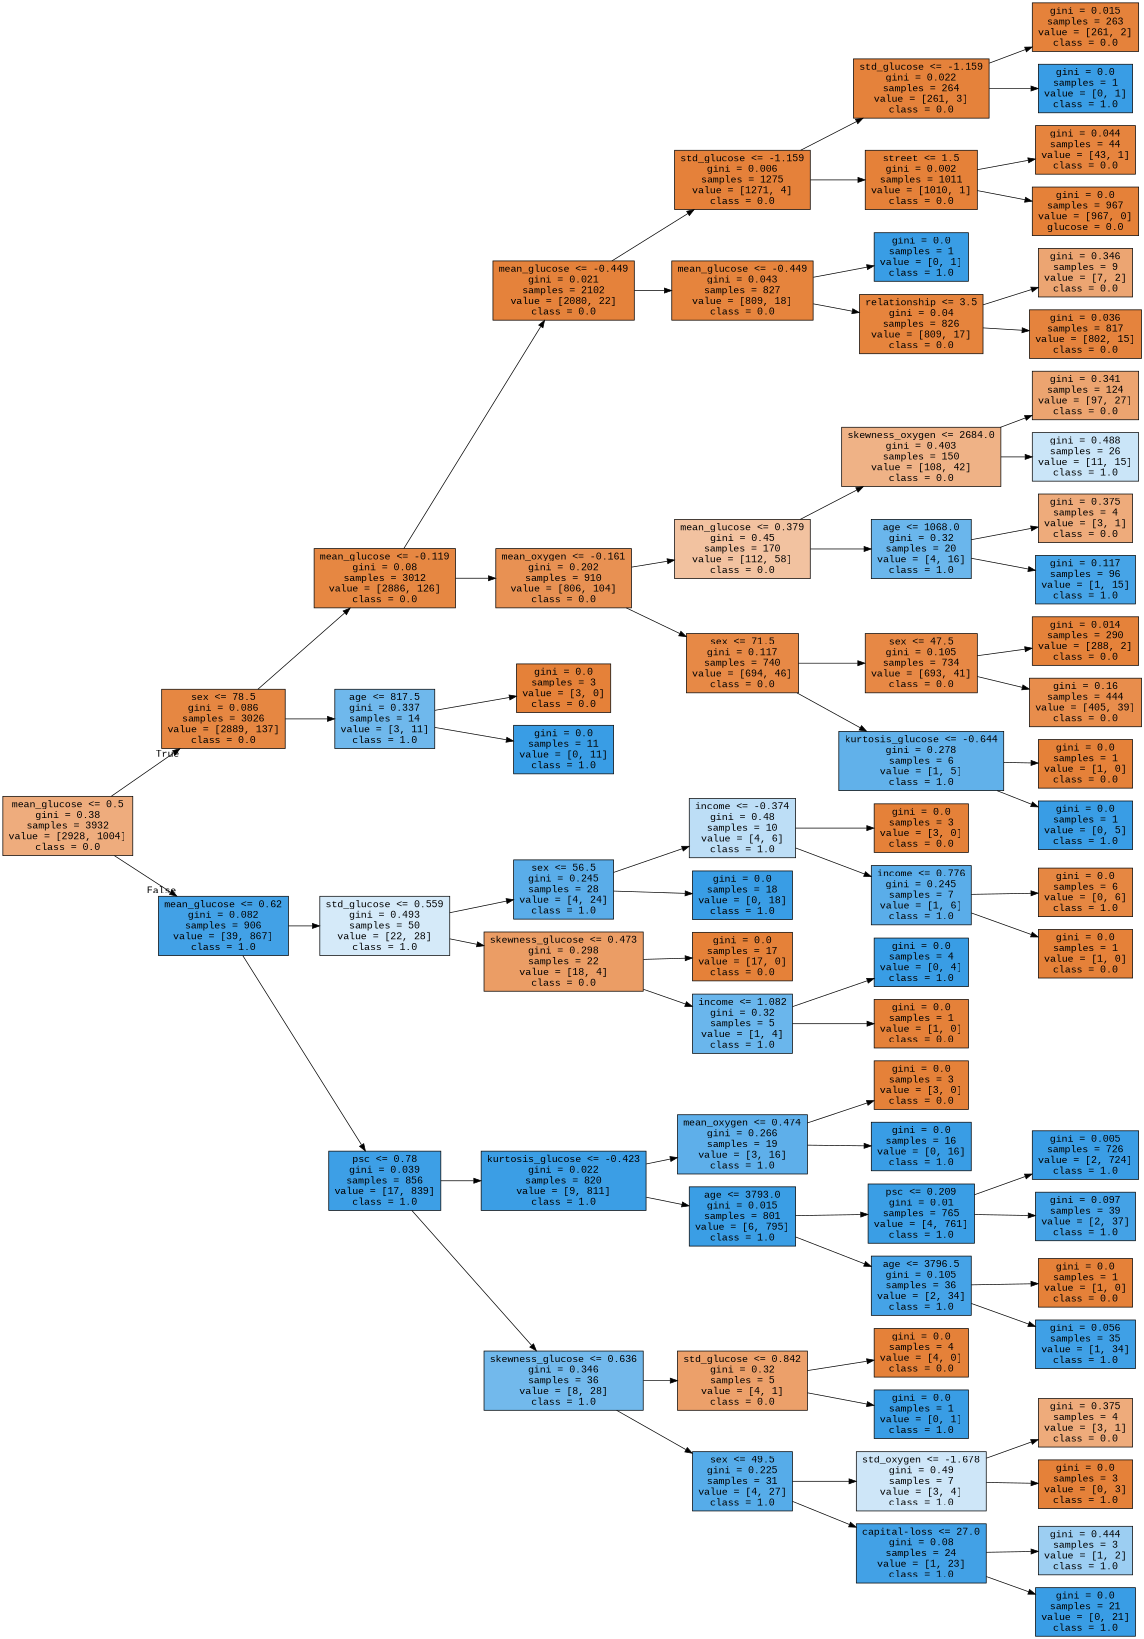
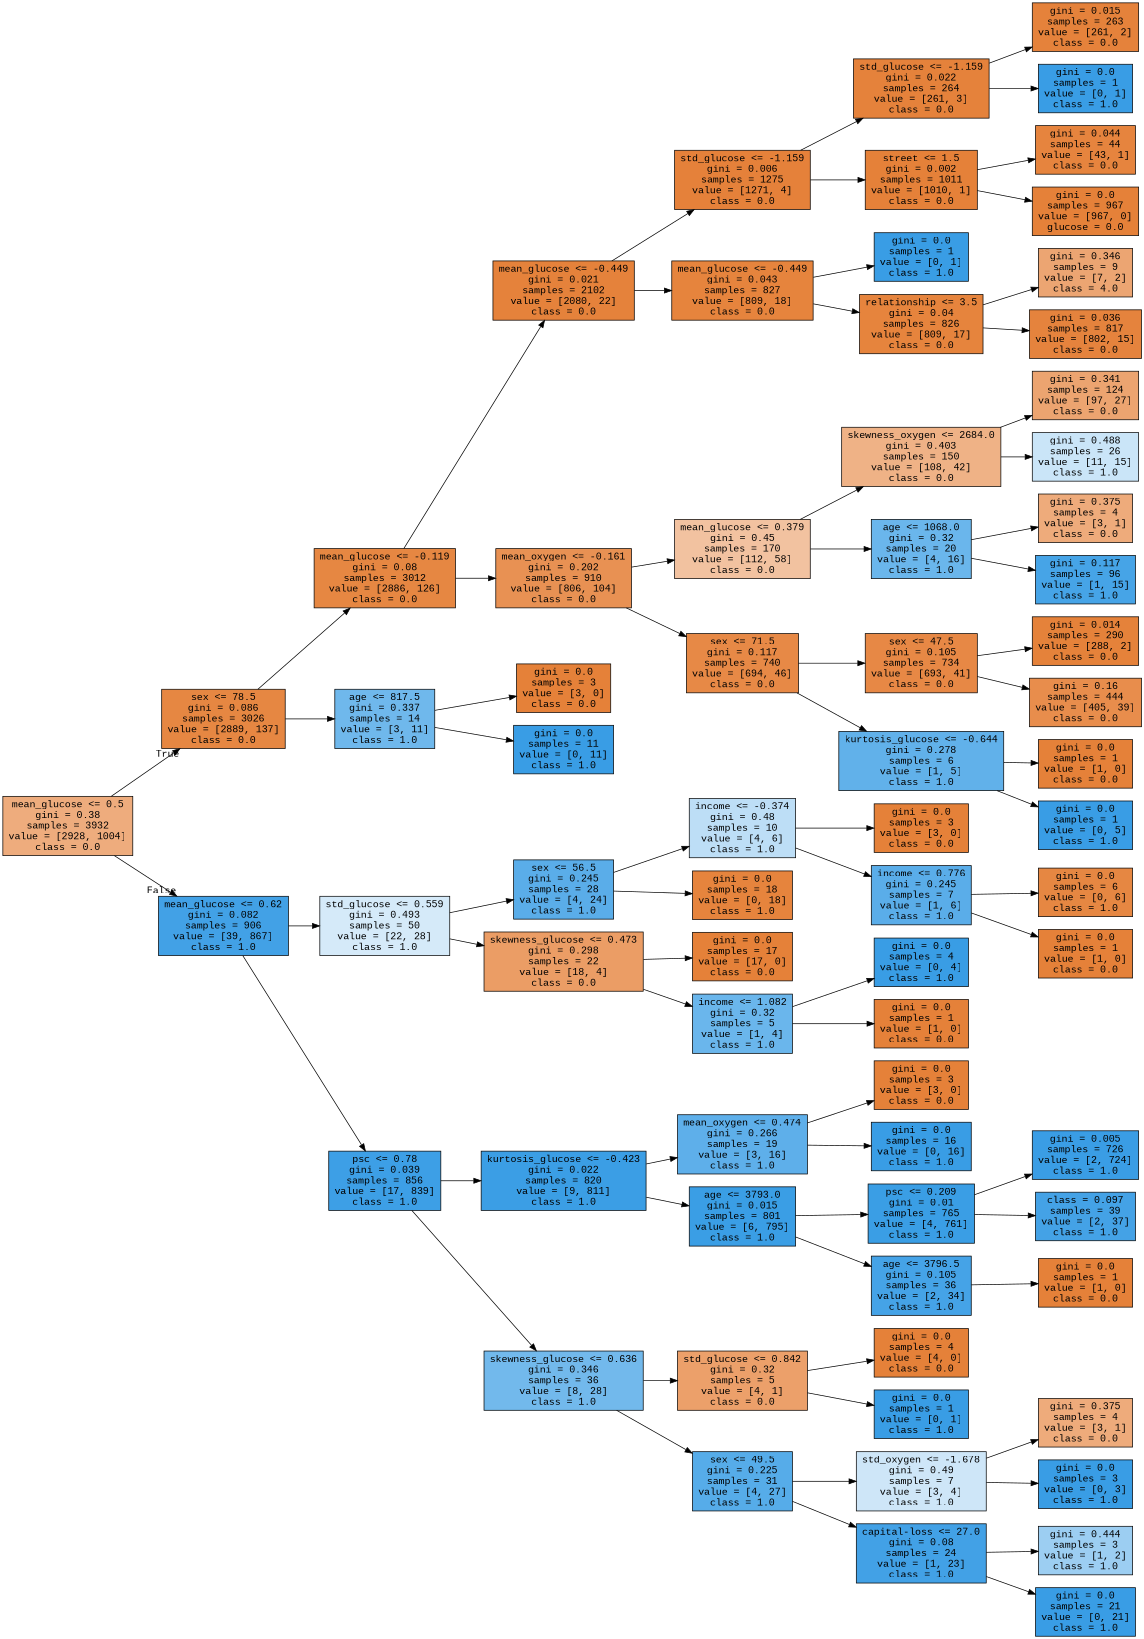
node "gini = 0.346 samples = 9 value = [7, 2] class = 0.0": label "gini = 0.346 samples = 9 value = [7, 2] class = 0.0" -> "gini = 0.346 samples = 9 value = [7, 2] class = 4.0"
node "gini = 0.0 samples = 18 value = [0, 18] class = 1.0": fillcolor #399de5 -> #e6843d
node "gini = 0.097 samples = 39 value = [2, 37] class = 1.0": label "gini = 0.097 samples = 39 value = [2, 37] class = 1.0" -> "class = 0.097 samples = 39 value = [2, 37] class = 1.0"
node "gini = 0.056 samples = 35 value = [1, 34] class = 1.0": removed
node "gini = 0.0 samples = 3 value = [0, 3] class = 1.0": fillcolor #e58139 -> #399de5
